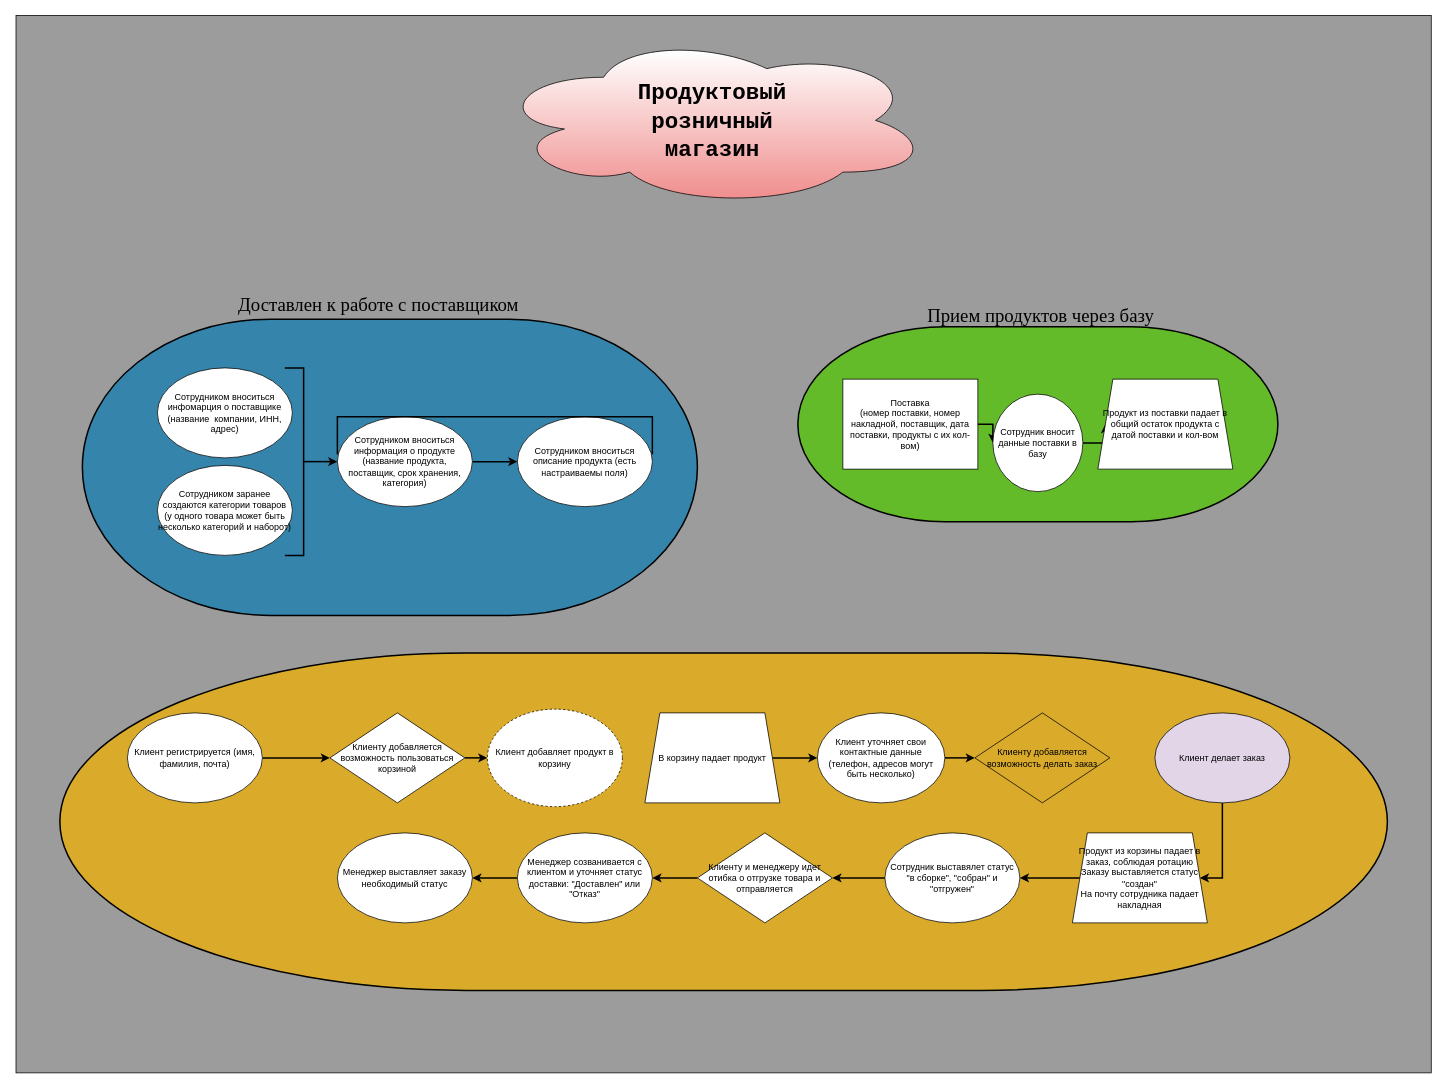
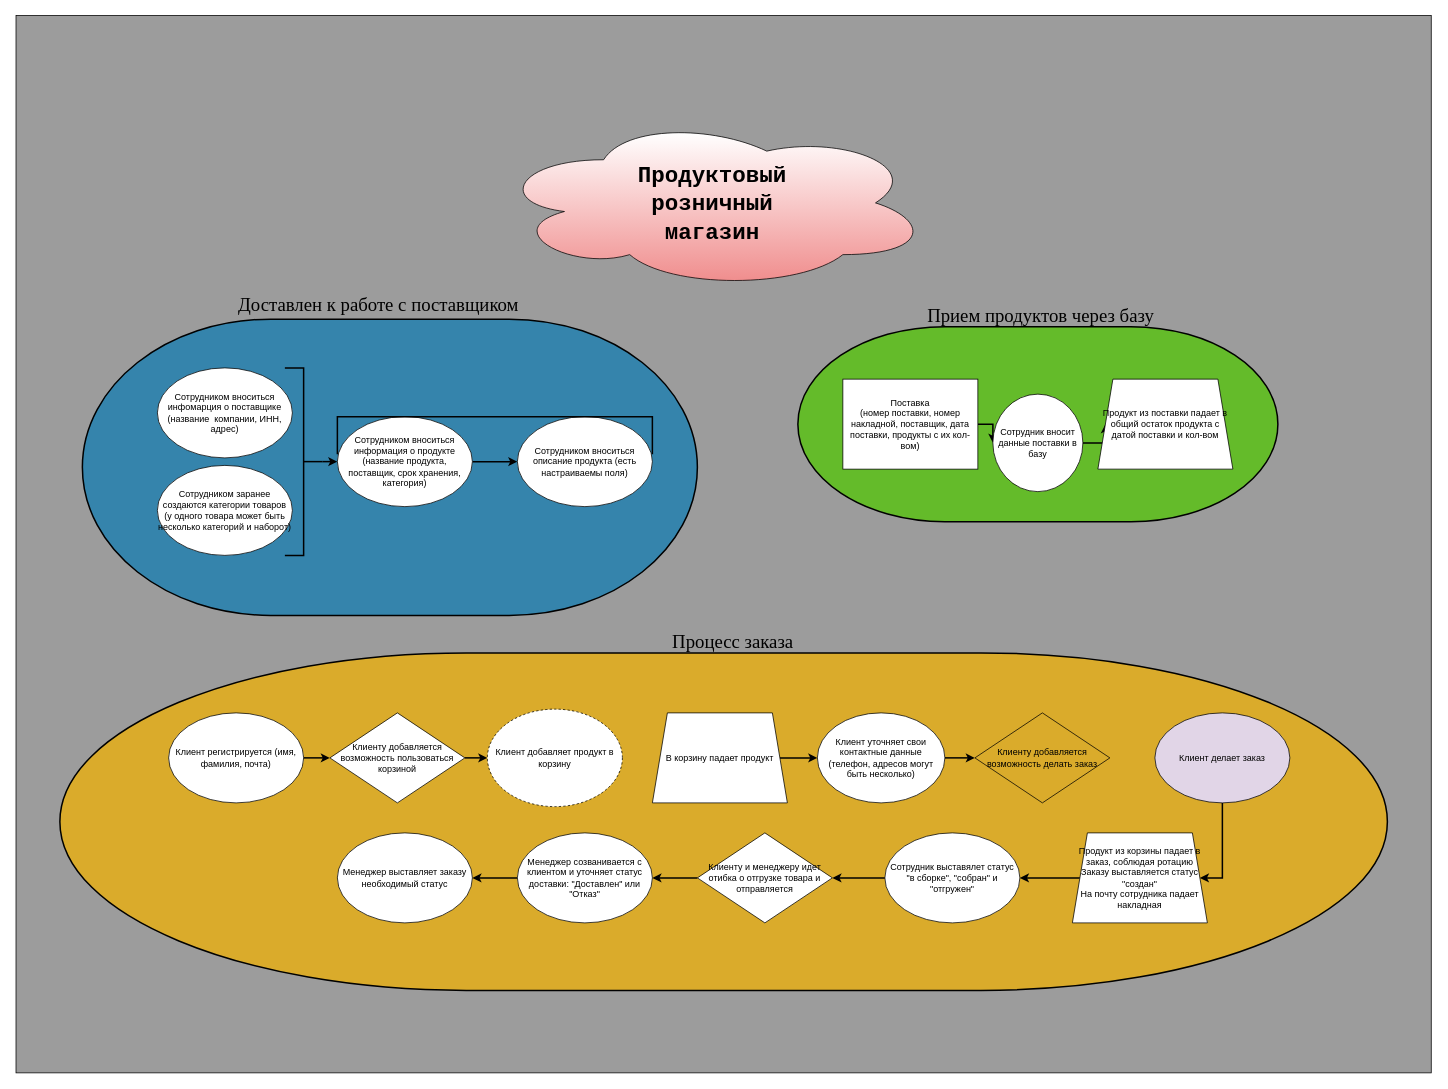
node "Продуктовый розничный магазин": moved (712, 120) -> (712, 203)
node "Процесс заказа": added
node "Клиент регистрируется (имя, фамилия, почта)": moved (195, 758) -> (236, 758)
node "В корзину падает продукт": moved (712, 758) -> (720, 758)
